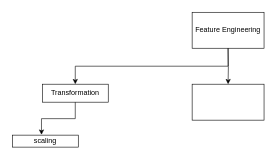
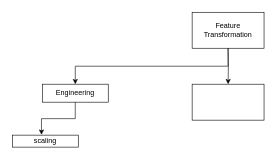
node "Feature Engineering": label "Feature Engineering" -> "Feature Transformation"
node "Transformation": label "Transformation" -> "Engineering"
